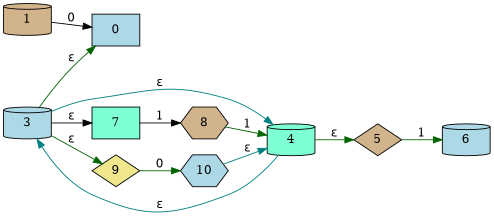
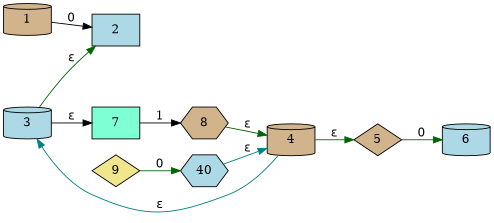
node "0": label "0" -> "2"
edge "3" -> "4": removed, label "ε"
edge "8" -> "4": label "1" -> "ε"
edge "5" -> "6": label "1" -> "0"
node "4": fillcolor aquamarine -> tan
edge "3" -> "9": removed, label "ε"
node "10": label "10" -> "40"
